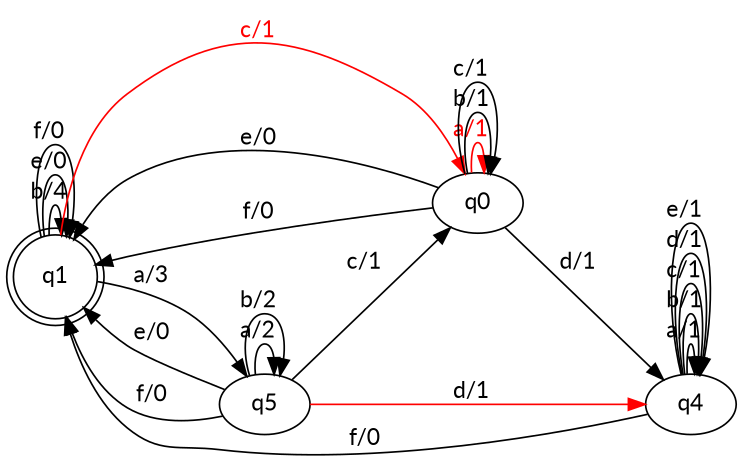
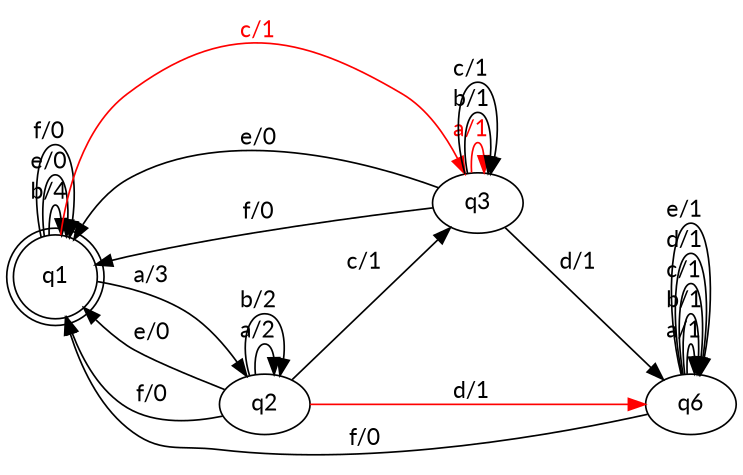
node "q0": label "q0" -> "q3"
node "q5": label "q5" -> "q2"
node "q4": label "q4" -> "q6"
